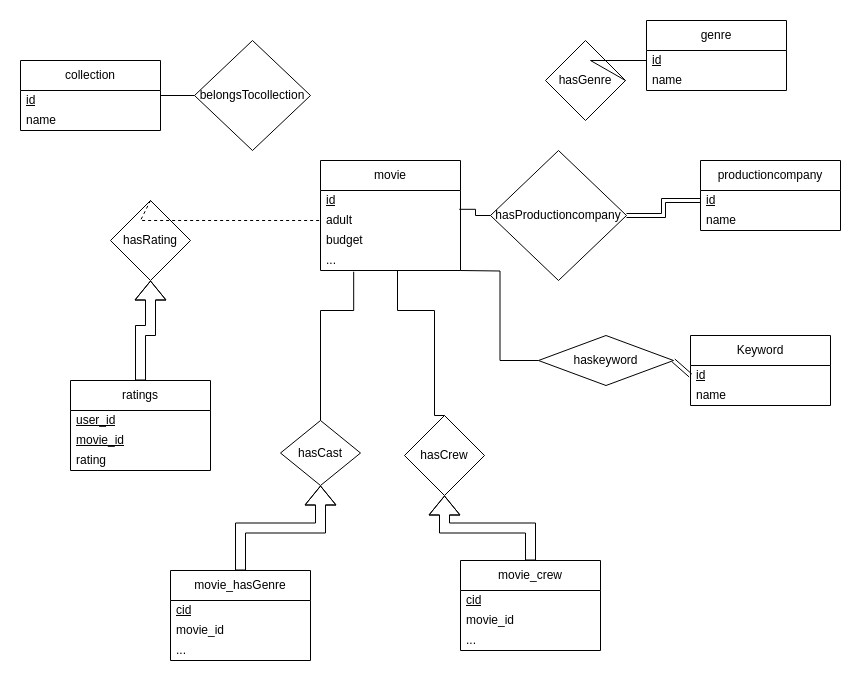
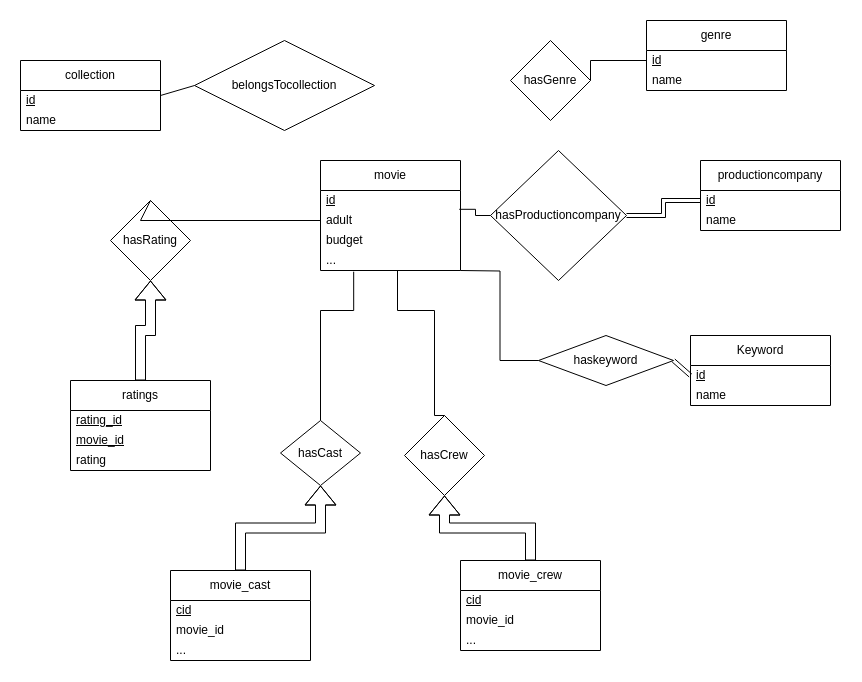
node "hasGenre": moved (586, 81) -> (551, 81)
node "belongsTocollection": size 116x110 -> 180x90
edge "adult" -- "hasRating": style dashed -> solid
node "user_id": label "user_id" -> "rating_id"
node "movie_hasGenre": label "movie_hasGenre" -> "movie_cast"
